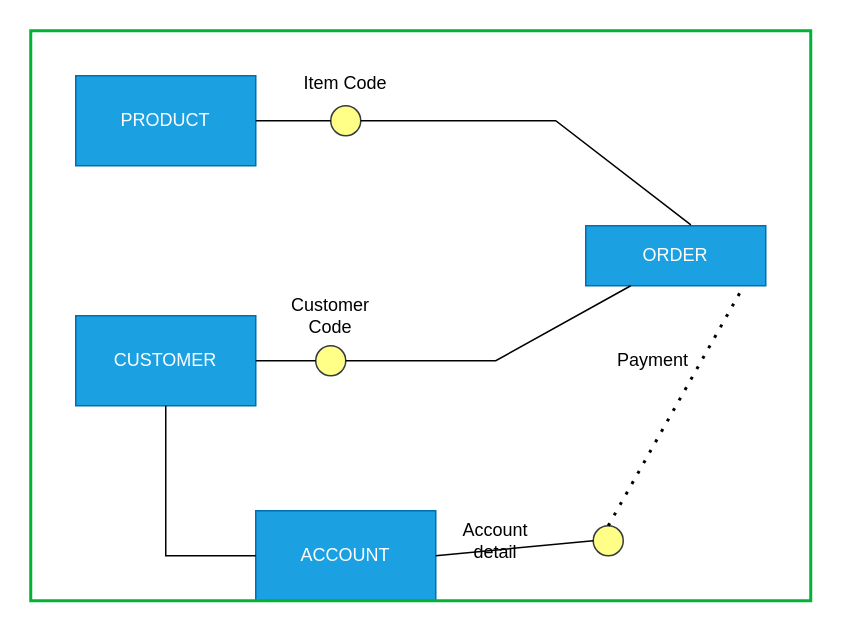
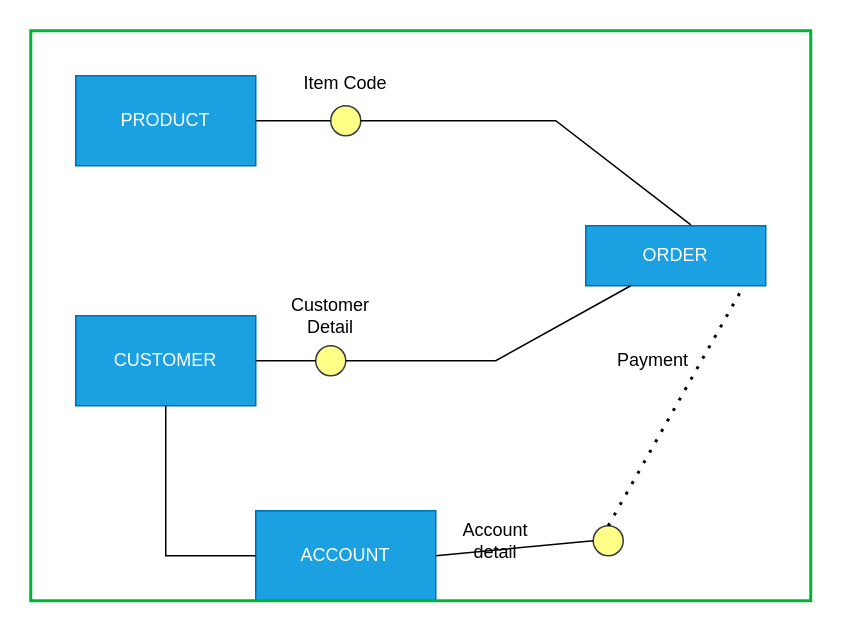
node "Customer Code": label "Customer Code" -> "Customer Detail"
